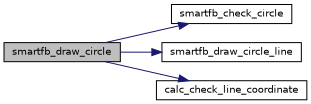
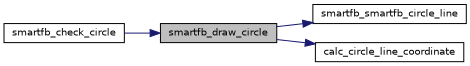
edge "smartfb_draw_circle" -> "smartfb_check_circle": reversed
node "smartfb_draw_circle_line": label "smartfb_draw_circle_line" -> "smartfb_smartfb_circle_line"
node "calc_check_line_coordinate": label "calc_check_line_coordinate" -> "calc_circle_line_coordinate"
